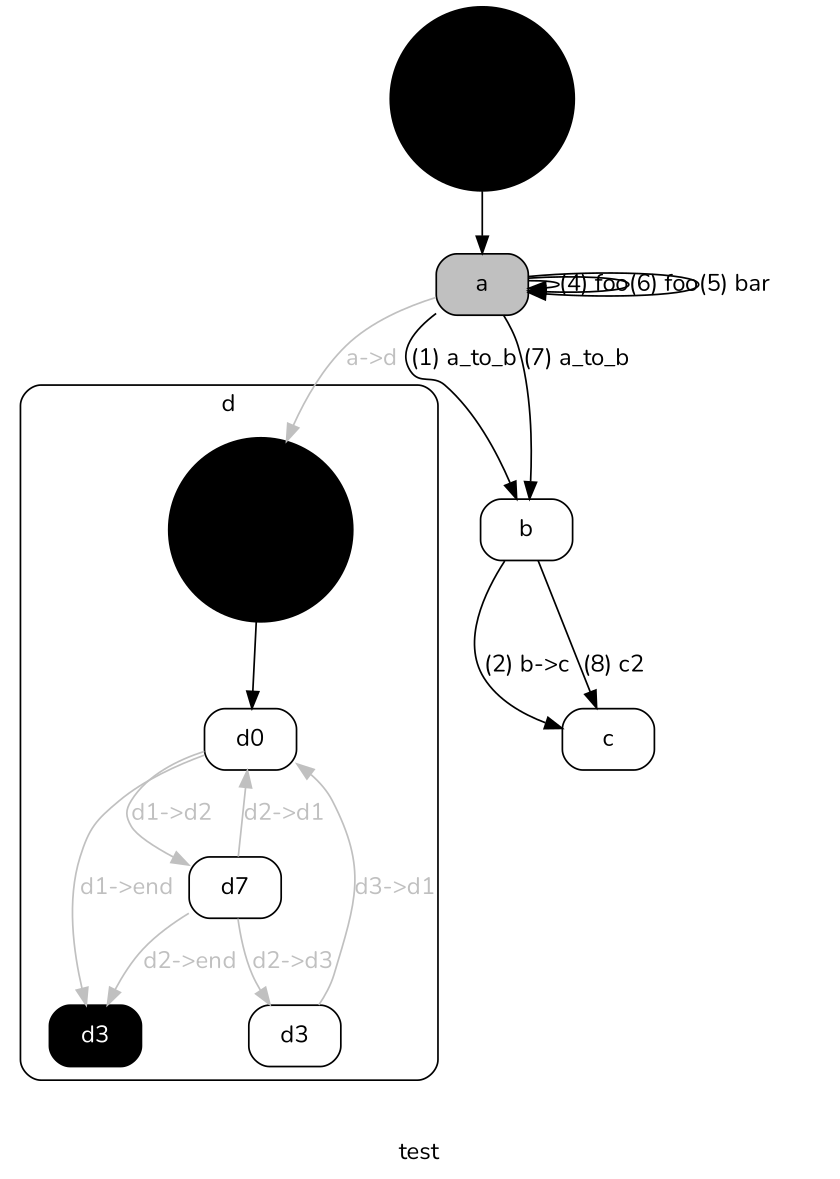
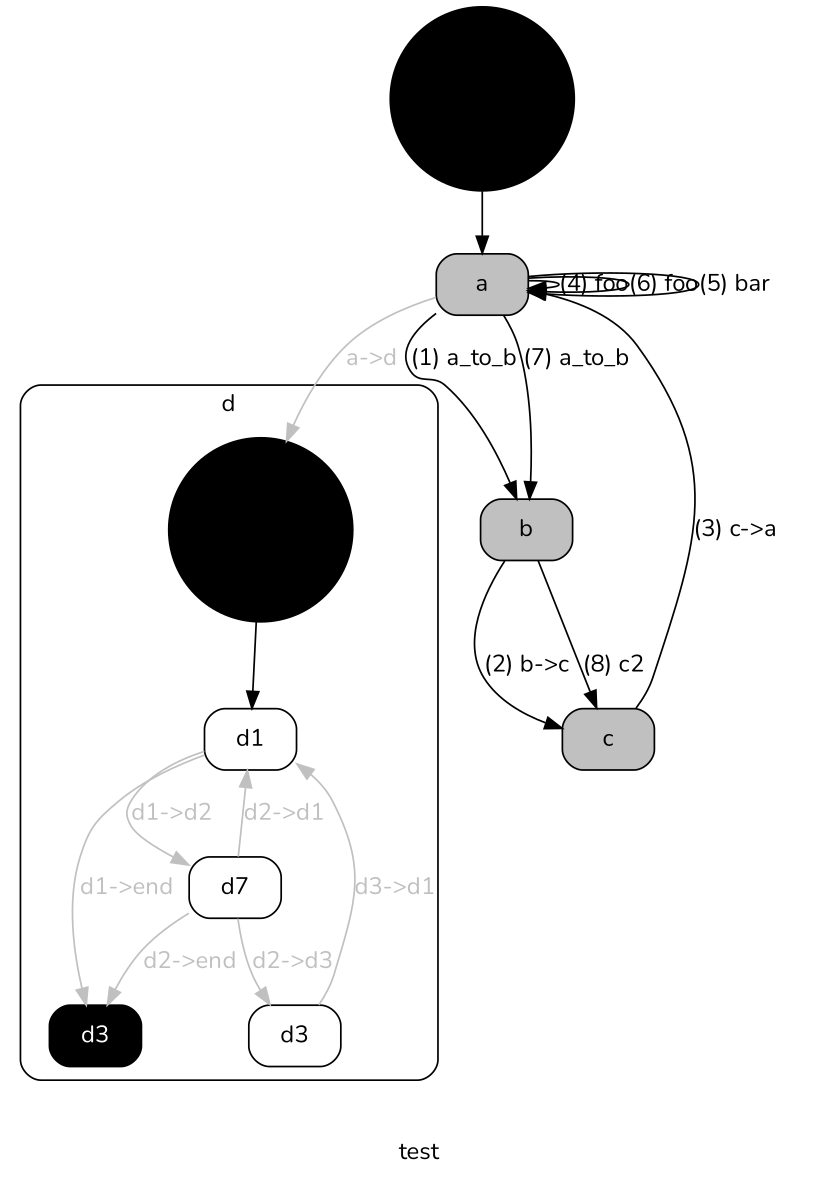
edge "c" -> "a": added, label "(3) c->a"
node "b": fillcolor white -> grey
node "d0": label "d0" -> "d1"
node "c": fillcolor white -> grey
